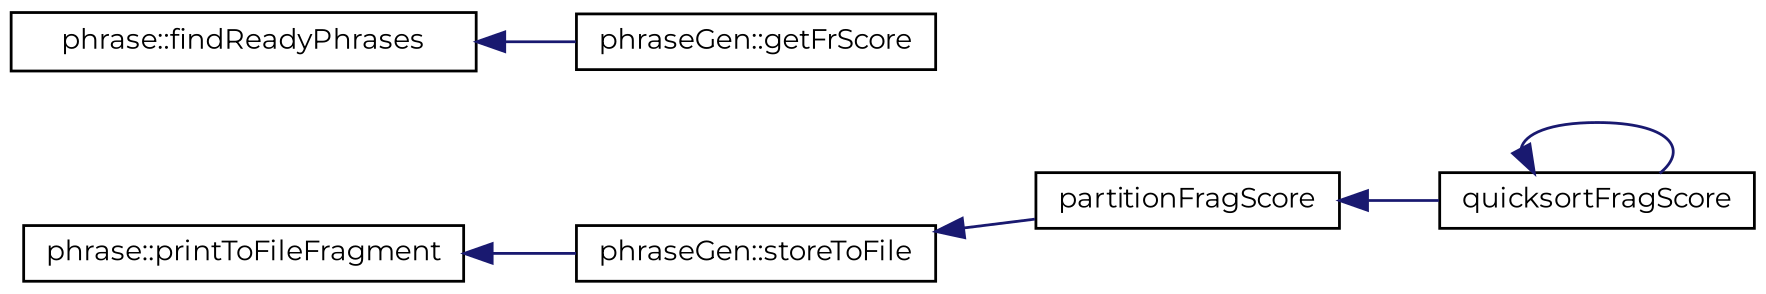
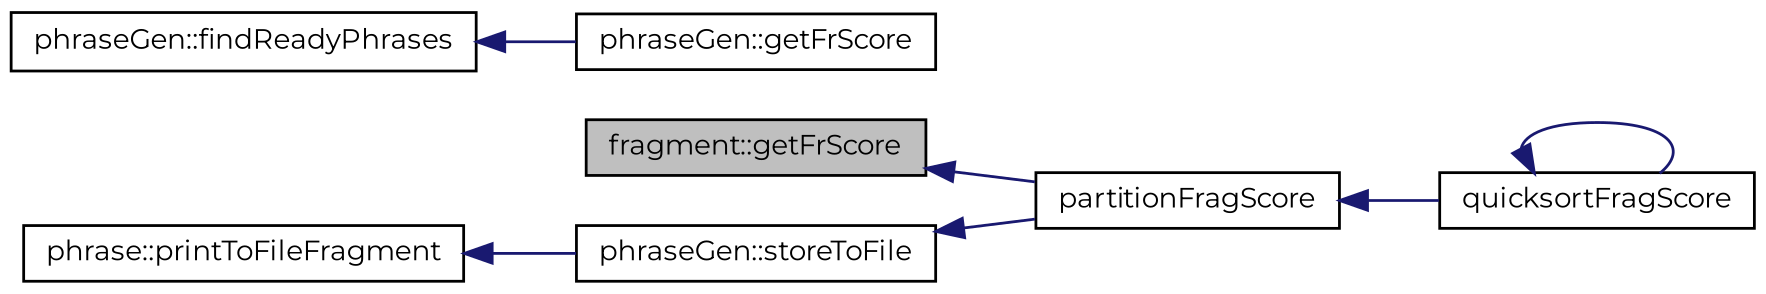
node "phrase::findReadyPhrases": label "phrase::findReadyPhrases" -> "phraseGen::findReadyPhrases"
node "fragment::getFrScore": added
